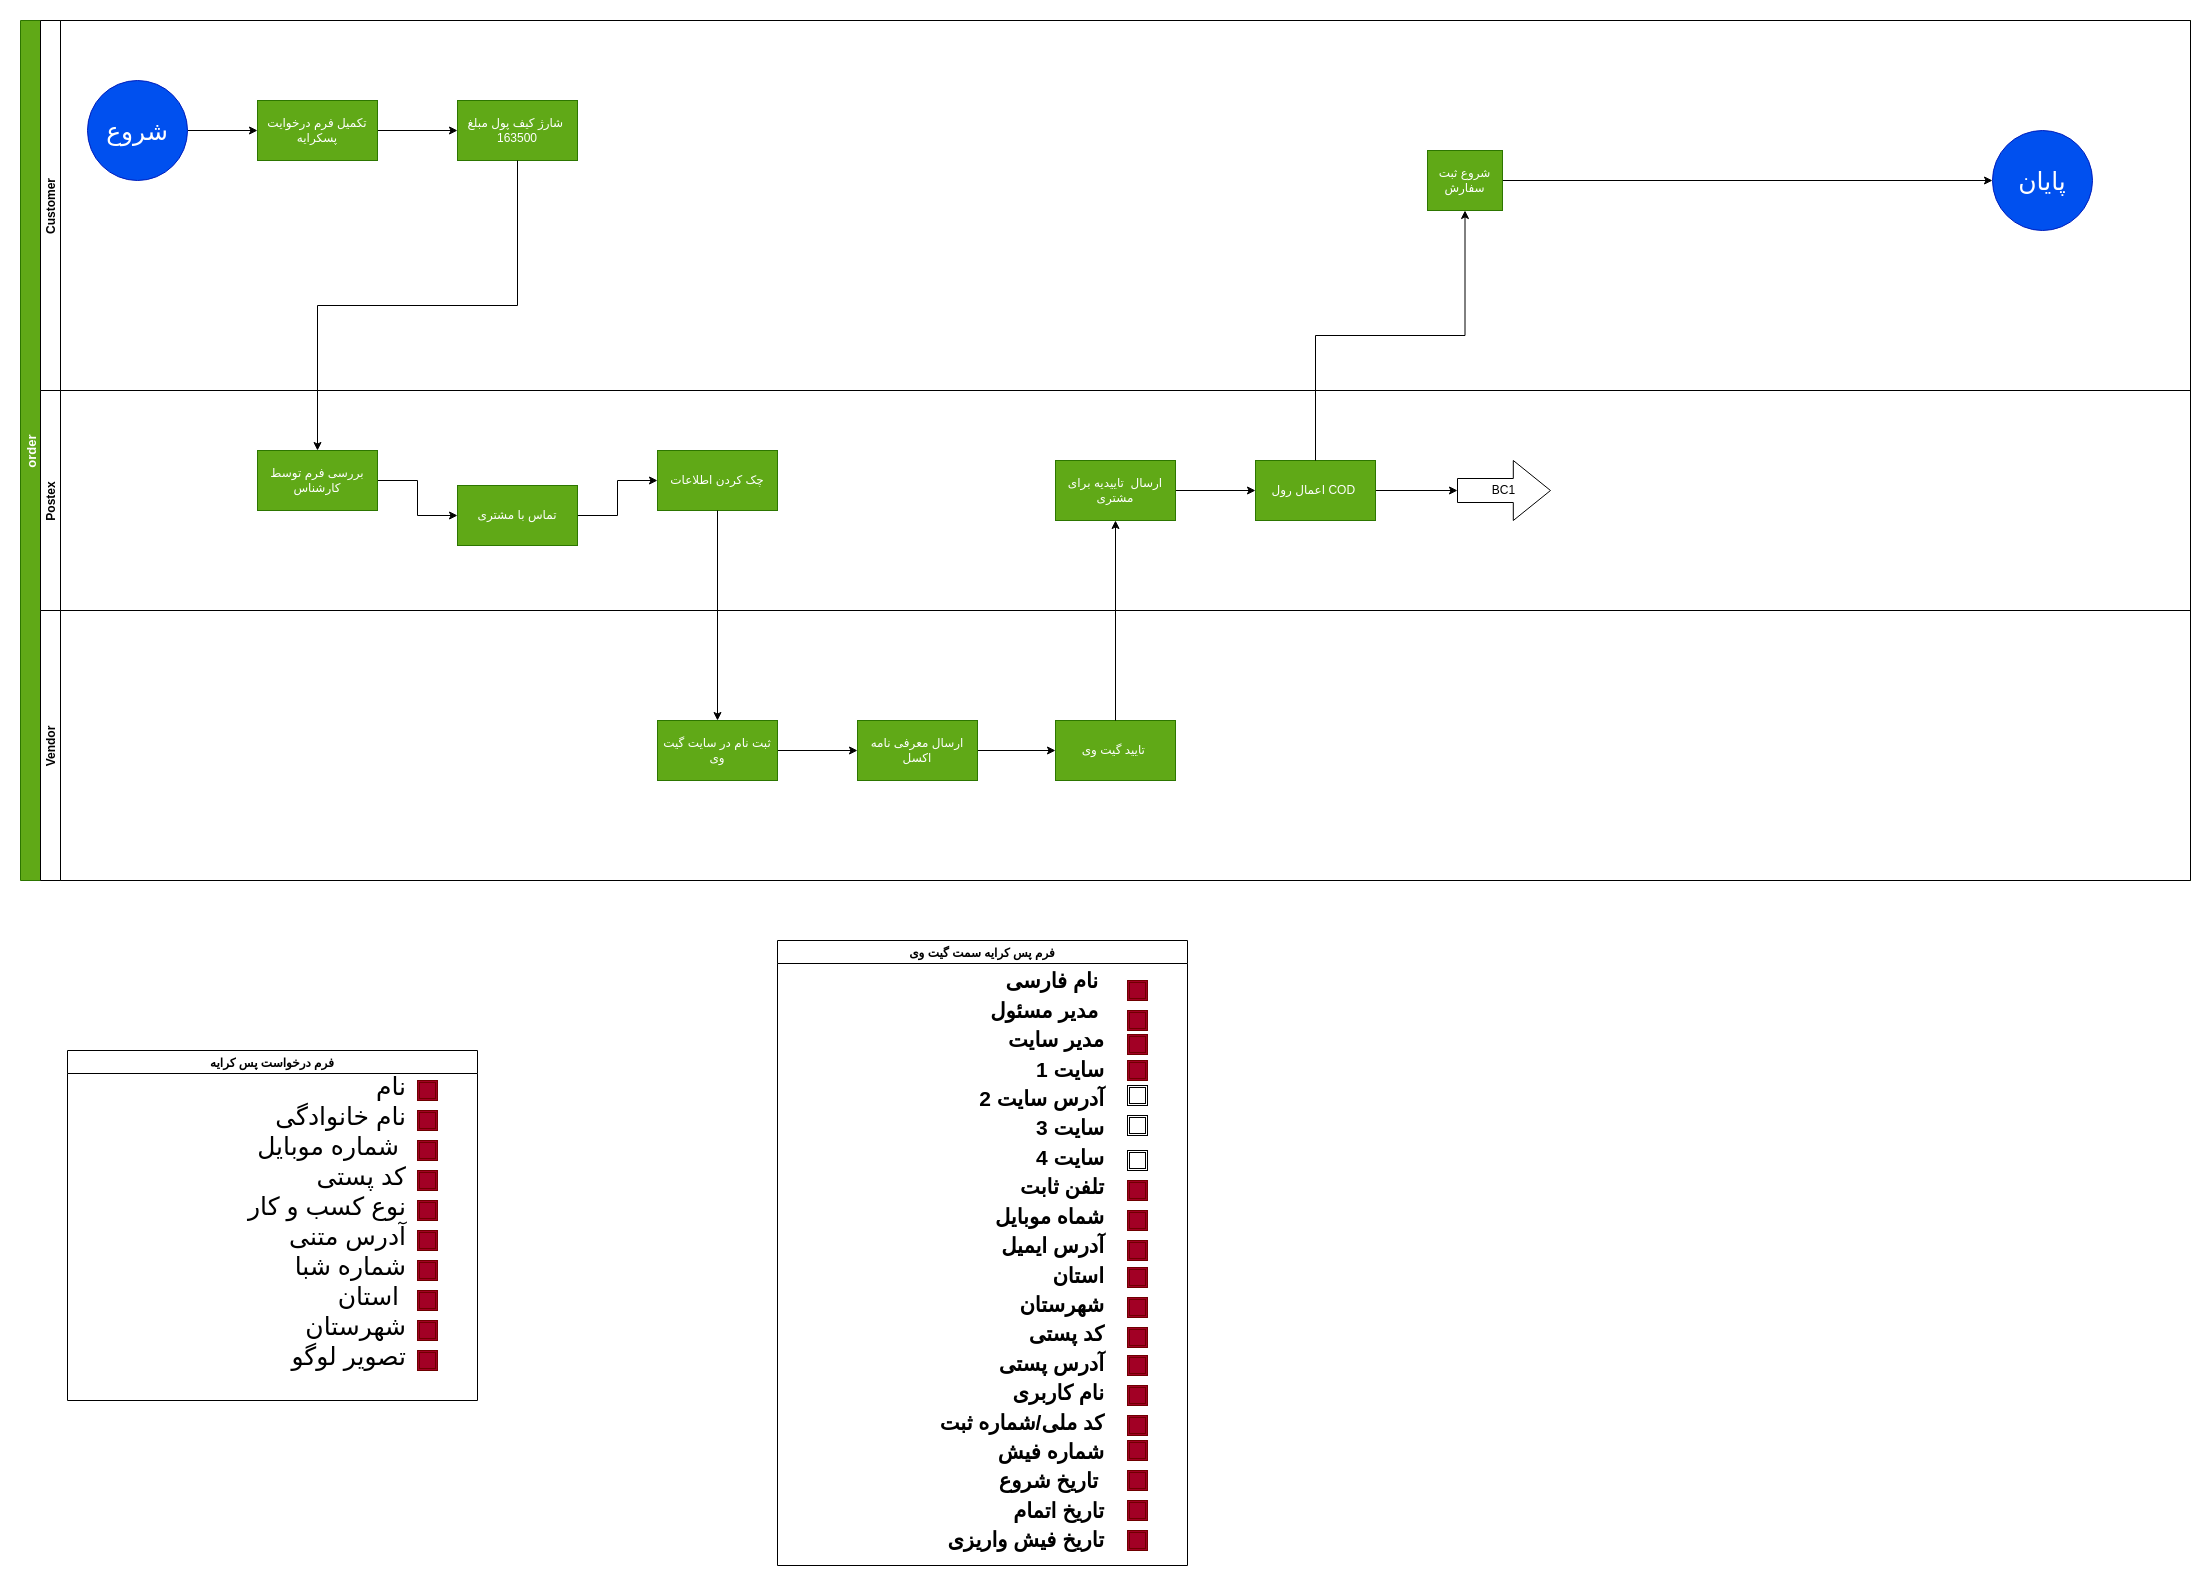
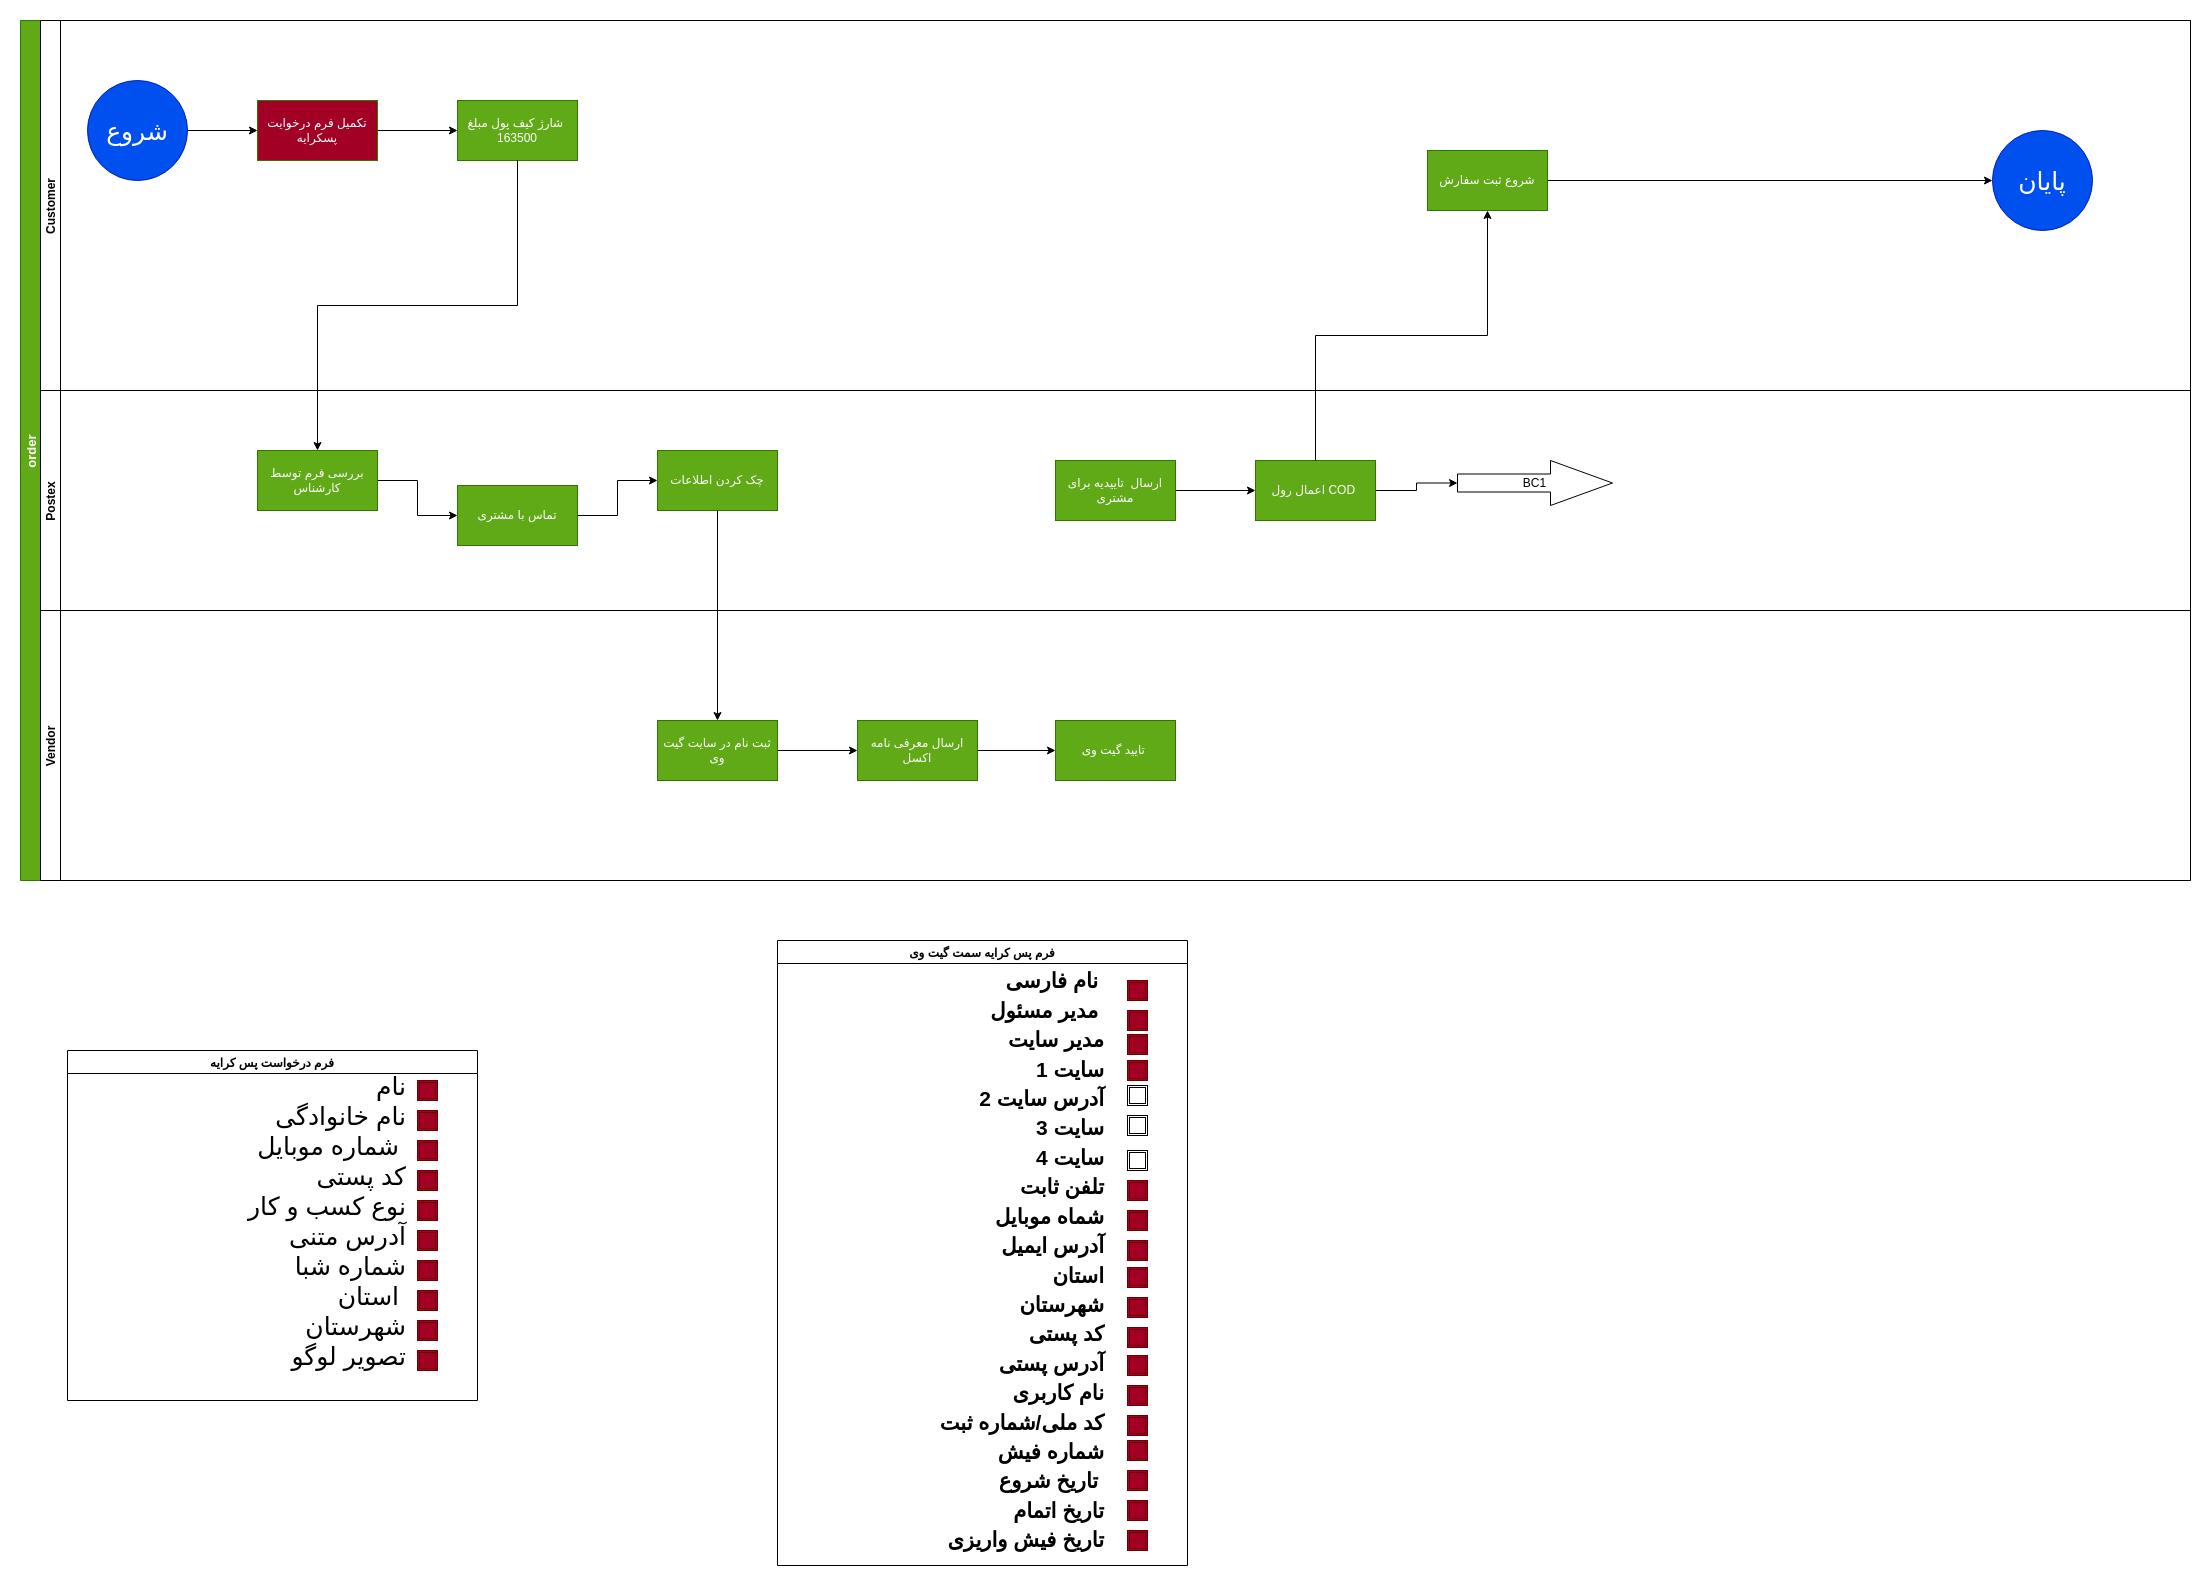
node "تکمیل فرم درخوایت پسکرایه": fillcolor #60a917 -> #a20025
node "شروع ثبت سفارش": size 75x60 -> 120x60
node "BC1": size 93x60 -> 155x45
edge "تایید گیت وی" -> "ارسال تاییدیه برای مشتری": removed
